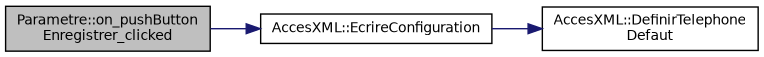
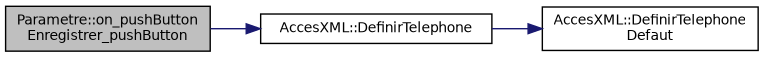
node "Parametre::on_pushButton Enregistrer_clicked": label "Parametre::on_pushButton Enregistrer_clicked" -> "Parametre::on_pushButton Enregistrer_pushButton"
node "AccesXML::EcrireConfiguration": label "AccesXML::EcrireConfiguration" -> "AccesXML::DefinirTelephone"
